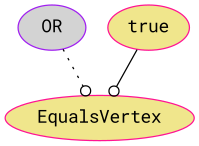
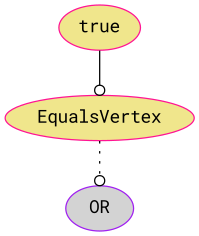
edge "OR" -> "EqualsVertex": reversed
